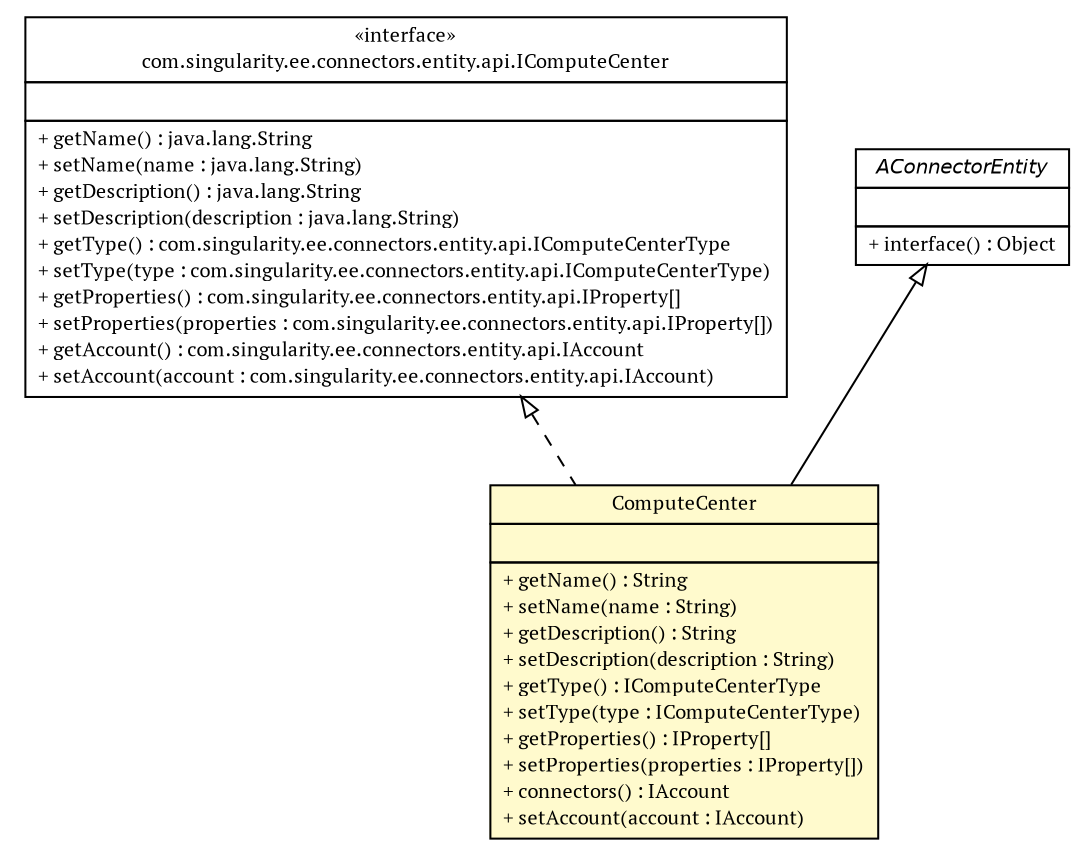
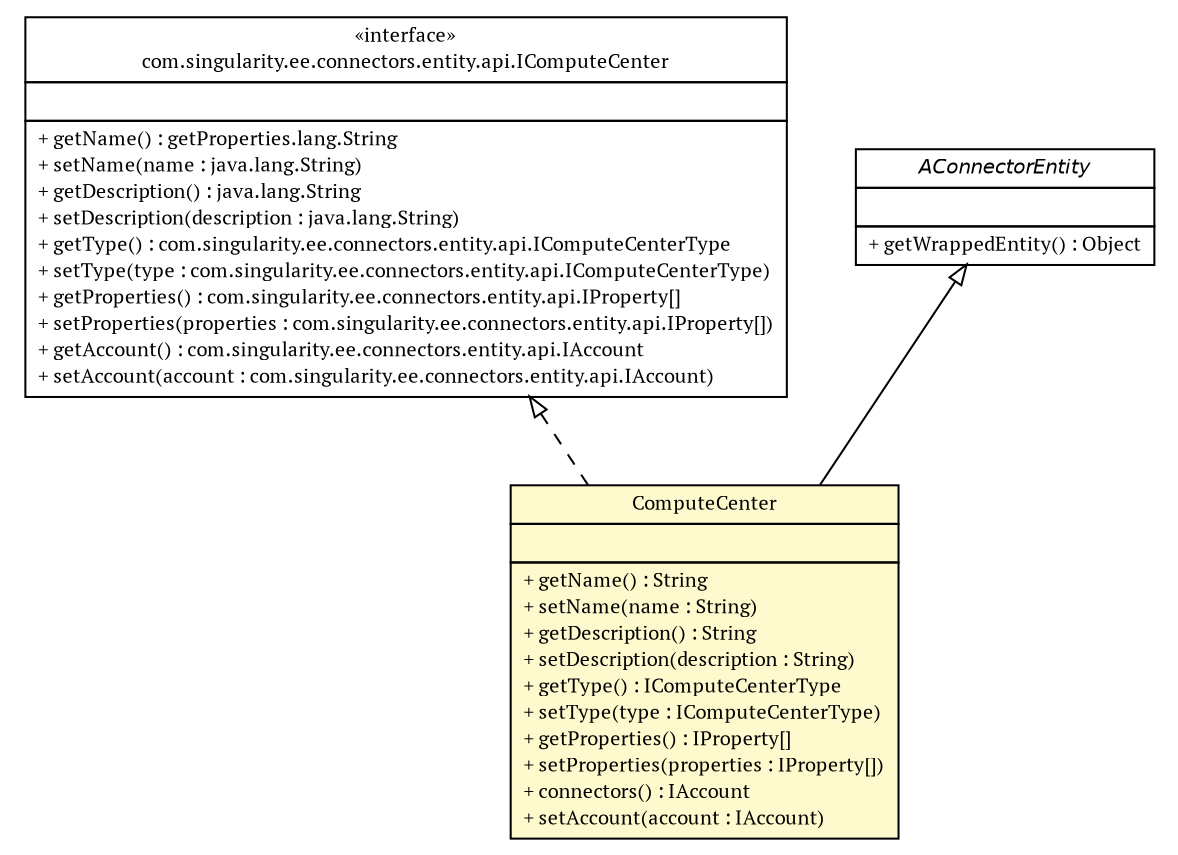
node "com.singularity.ee.connectors.entity.api.IComputeCenter": text "+ getName() : java.lang.String" -> "+ getName() : getProperties.lang.String"
node "AConnectorEntity": text "+ interface() : Object" -> "+ getWrappedEntity() : Object"
